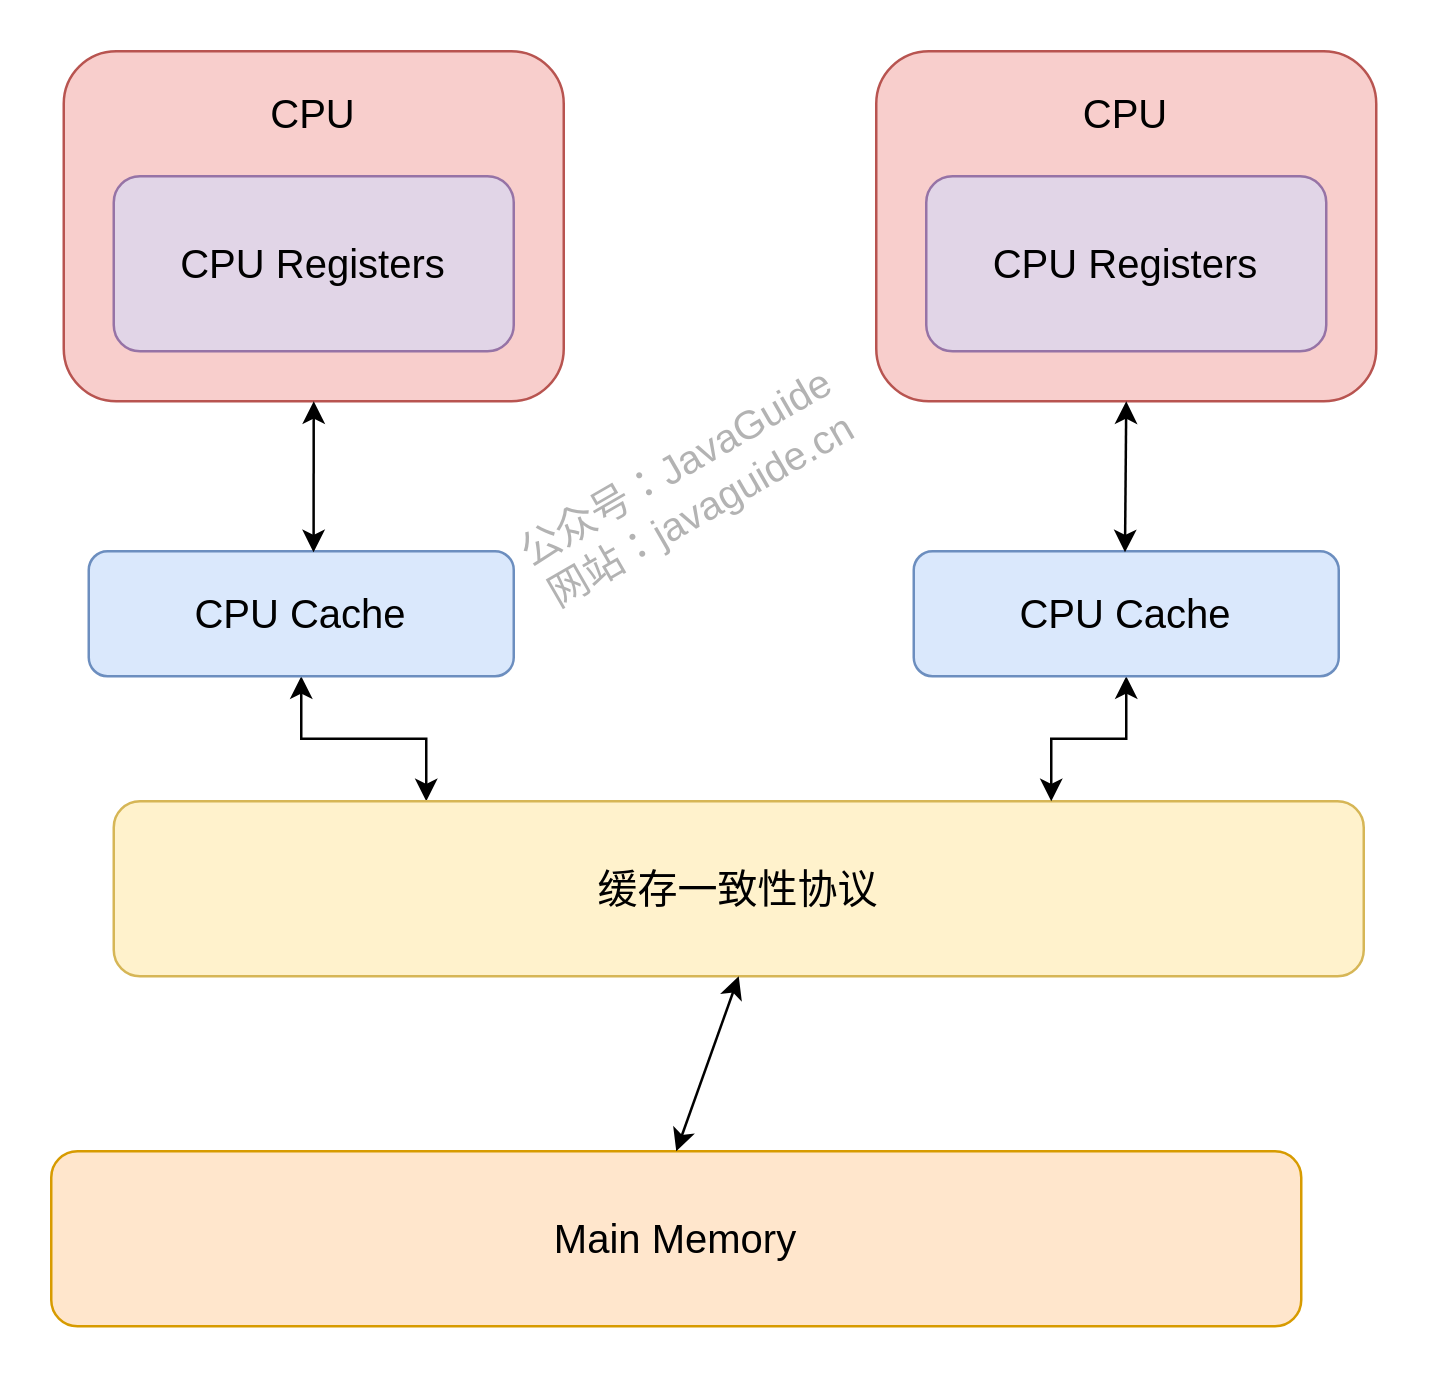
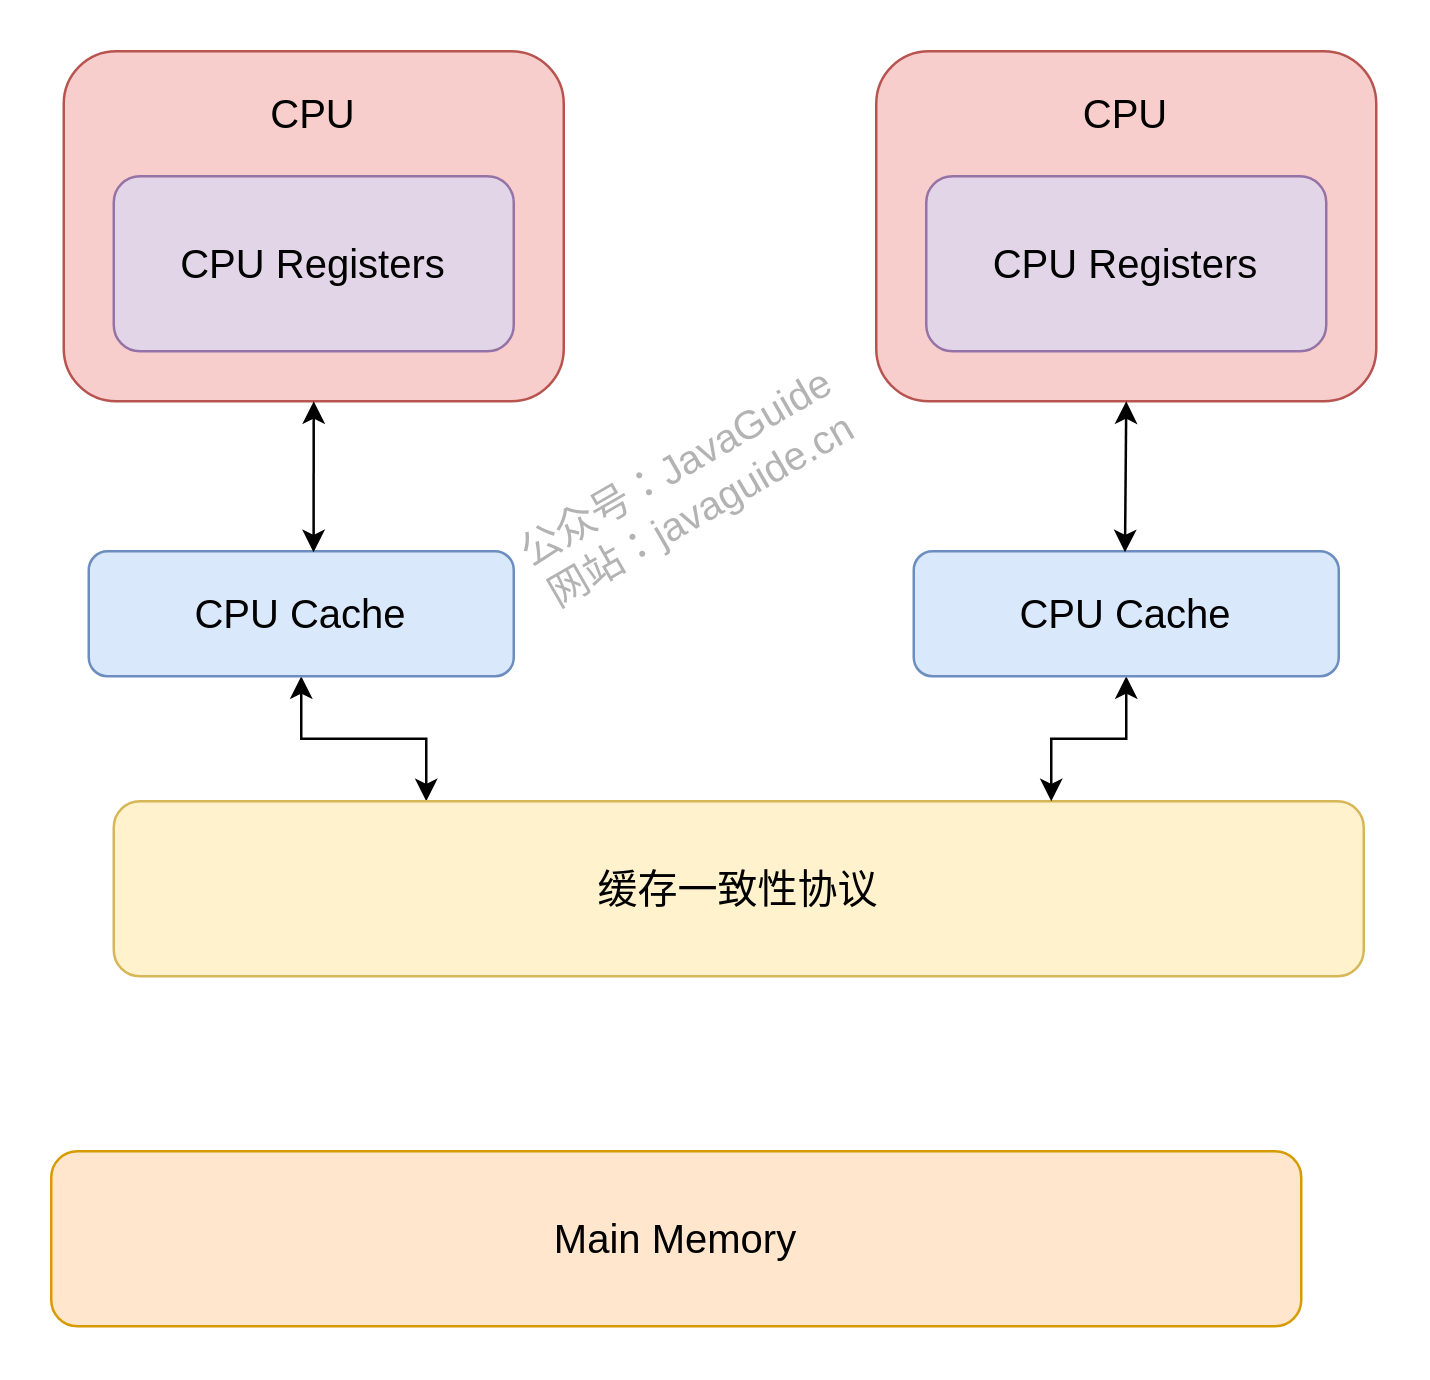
edge "缓存一致性协议" -- "Main Memory": removed
